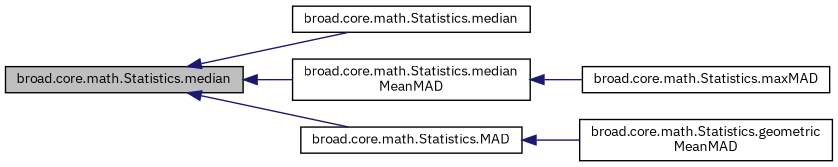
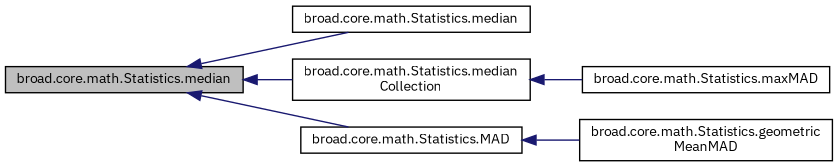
node "broad.core.math.Statistics.median MeanMAD": label "broad.core.math.Statistics.median MeanMAD" -> "broad.core.math.Statistics.median Collection"
